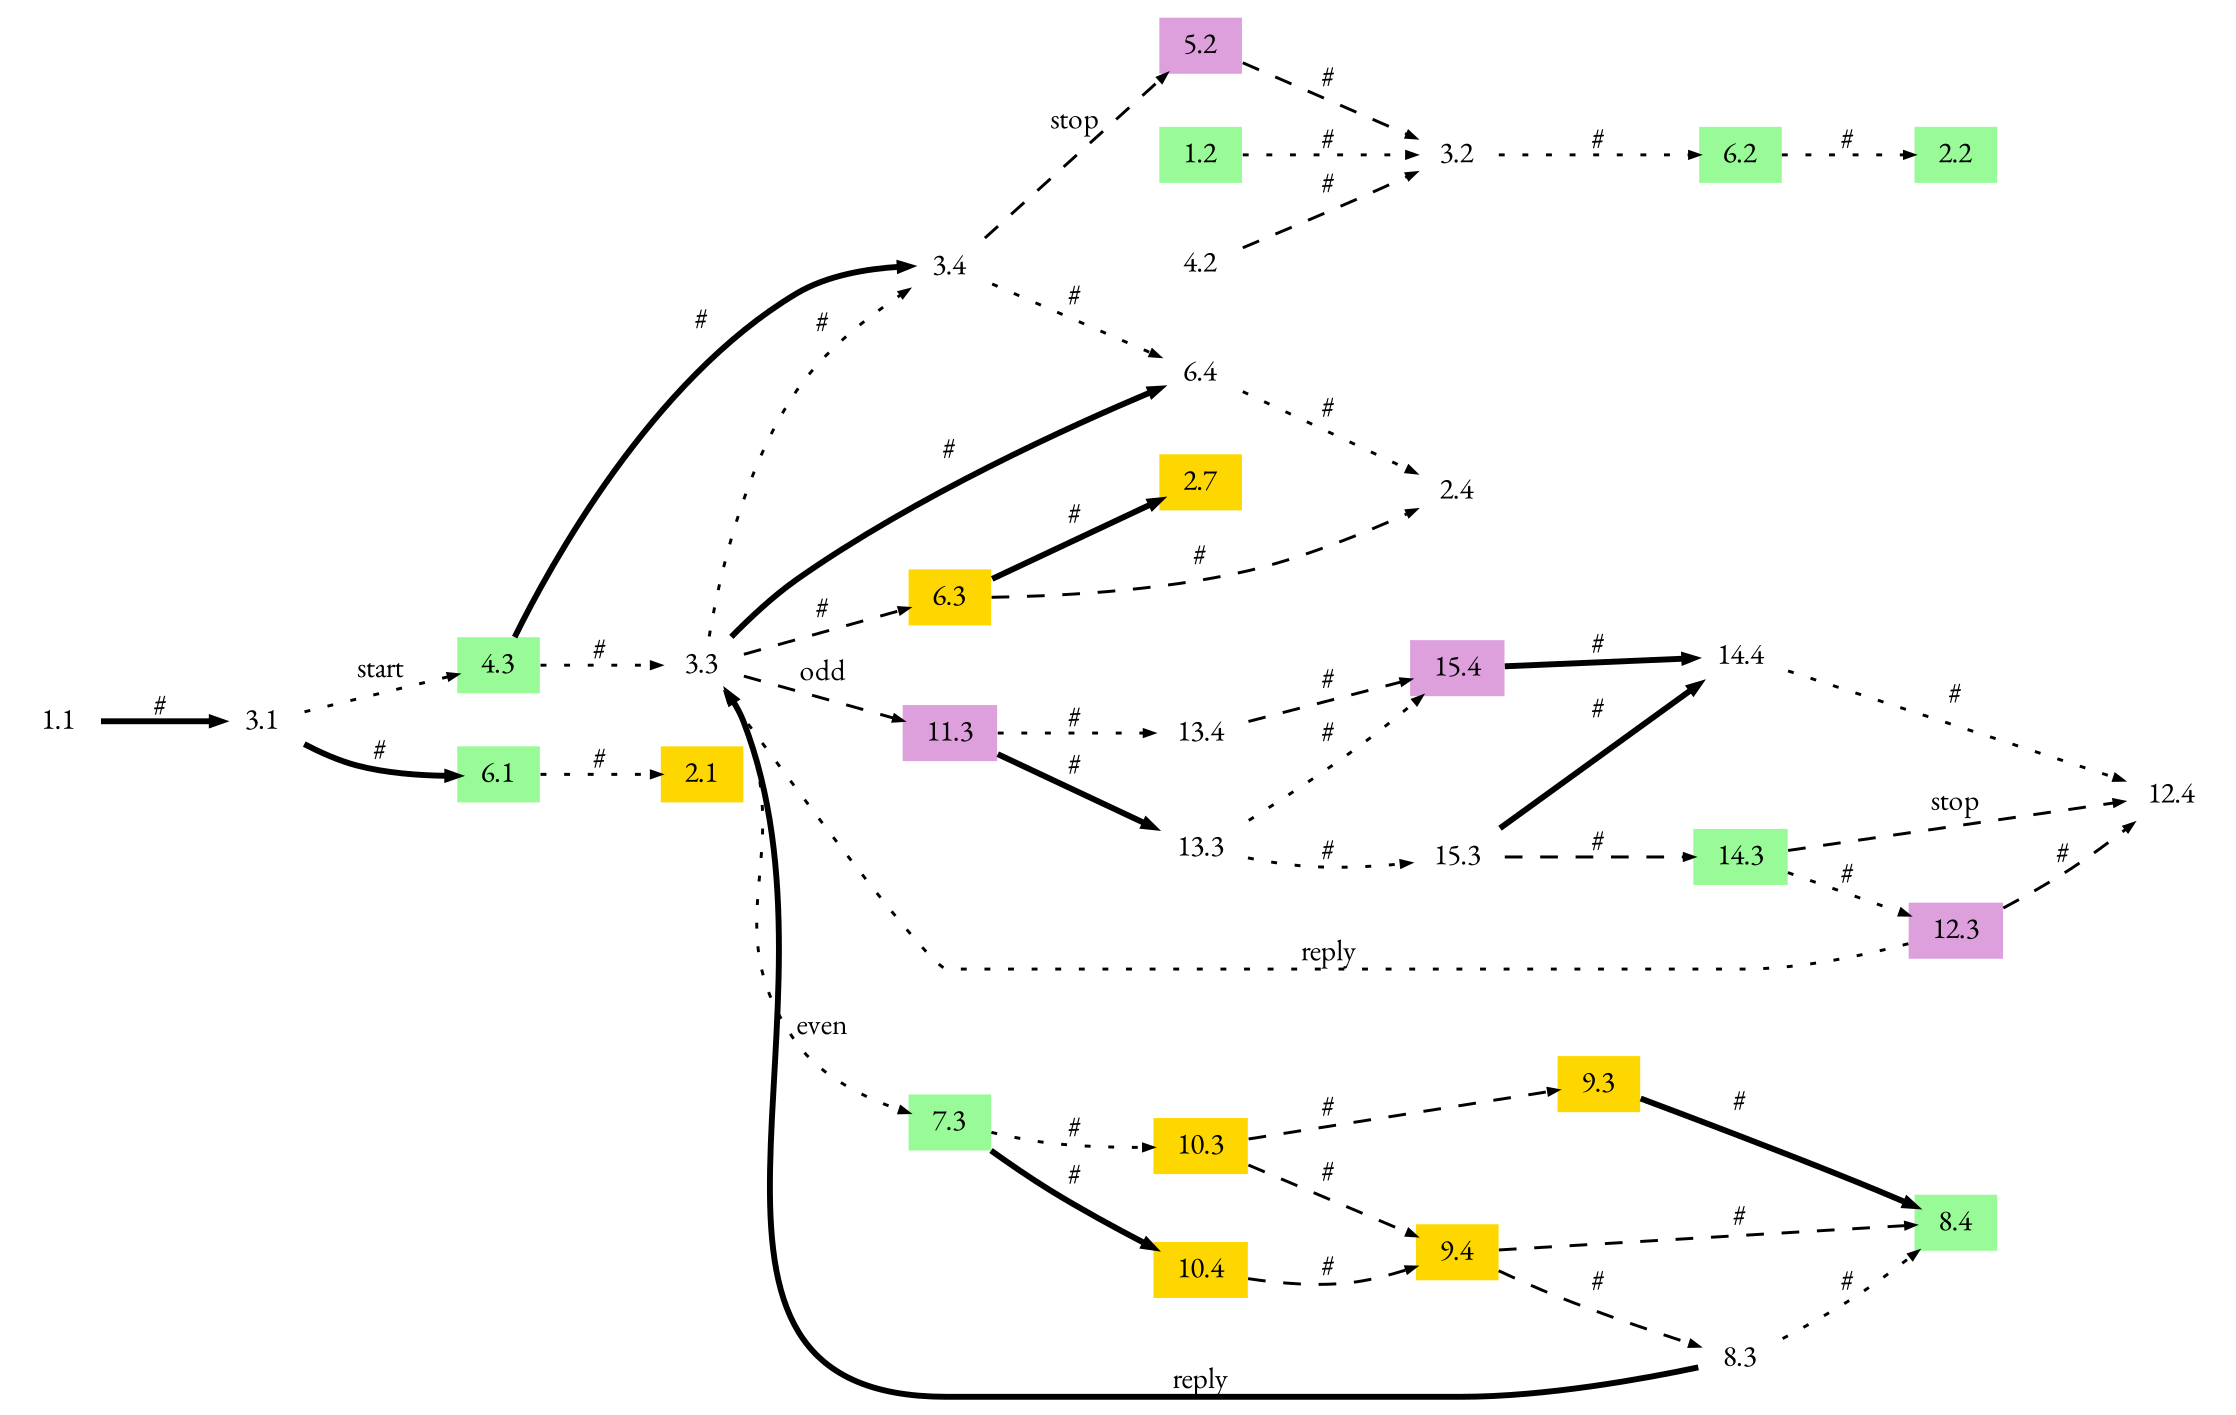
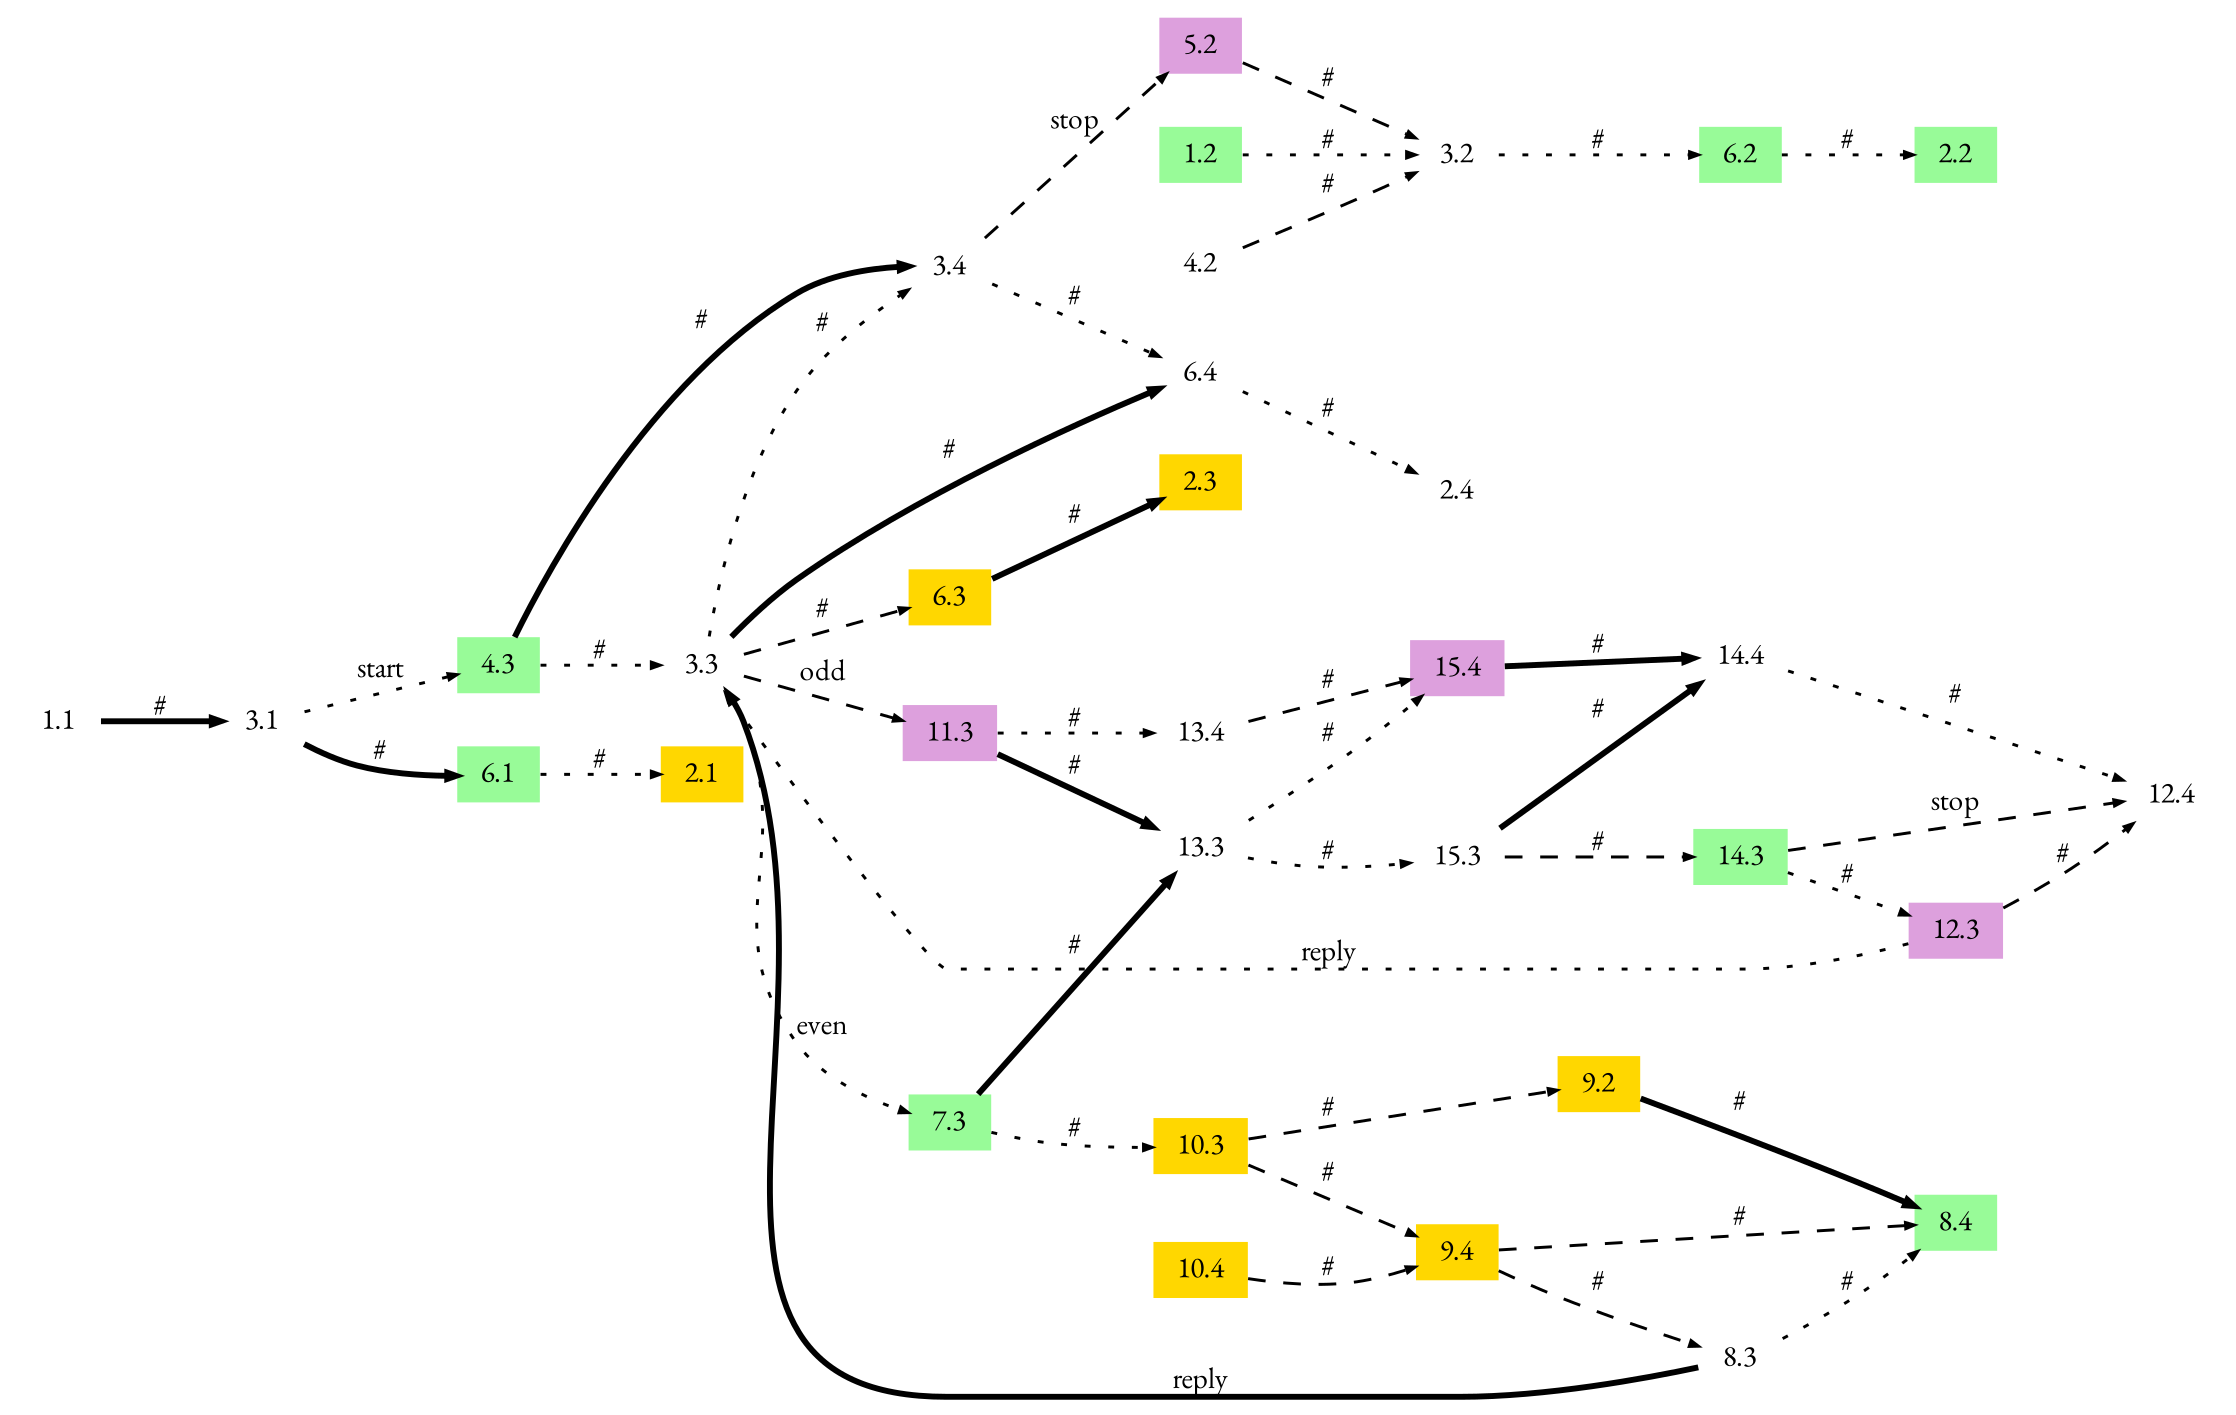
node "2.7": label "2.7" -> "2.3"
edge "6.3" -> "2.4": removed, label "#"
node "9.3": label "9.3" -> "9.2"
edge "7.3" -> "10.4": now "7.3" -> "13.3"
